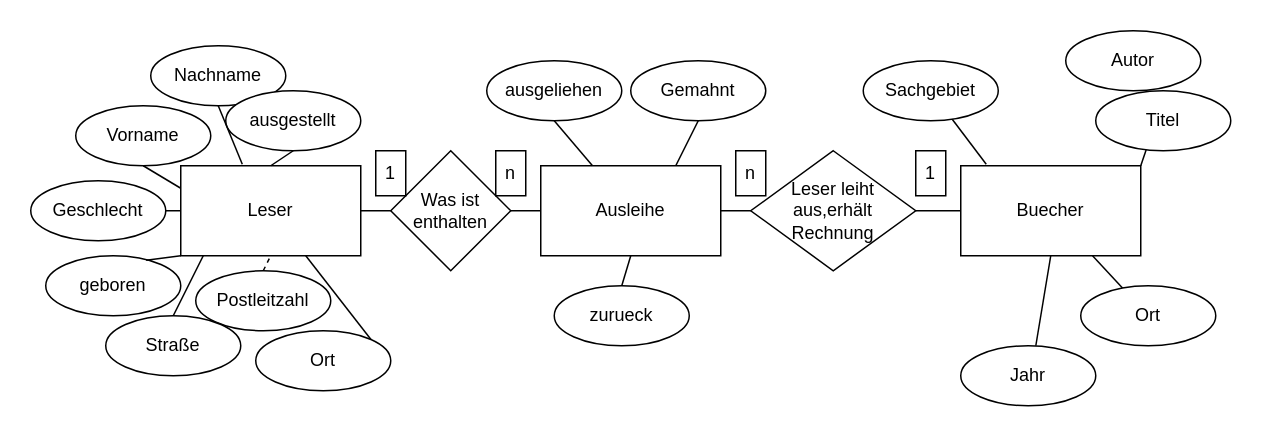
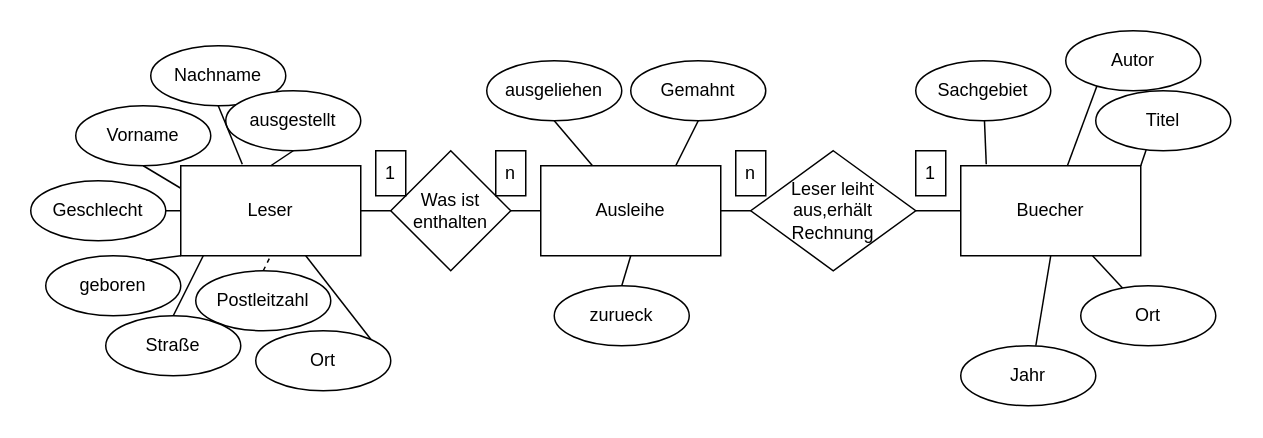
node "Sachgebiet": moved (931, 91) -> (983, 91)
edge "Autor" -- "Buecher": added
